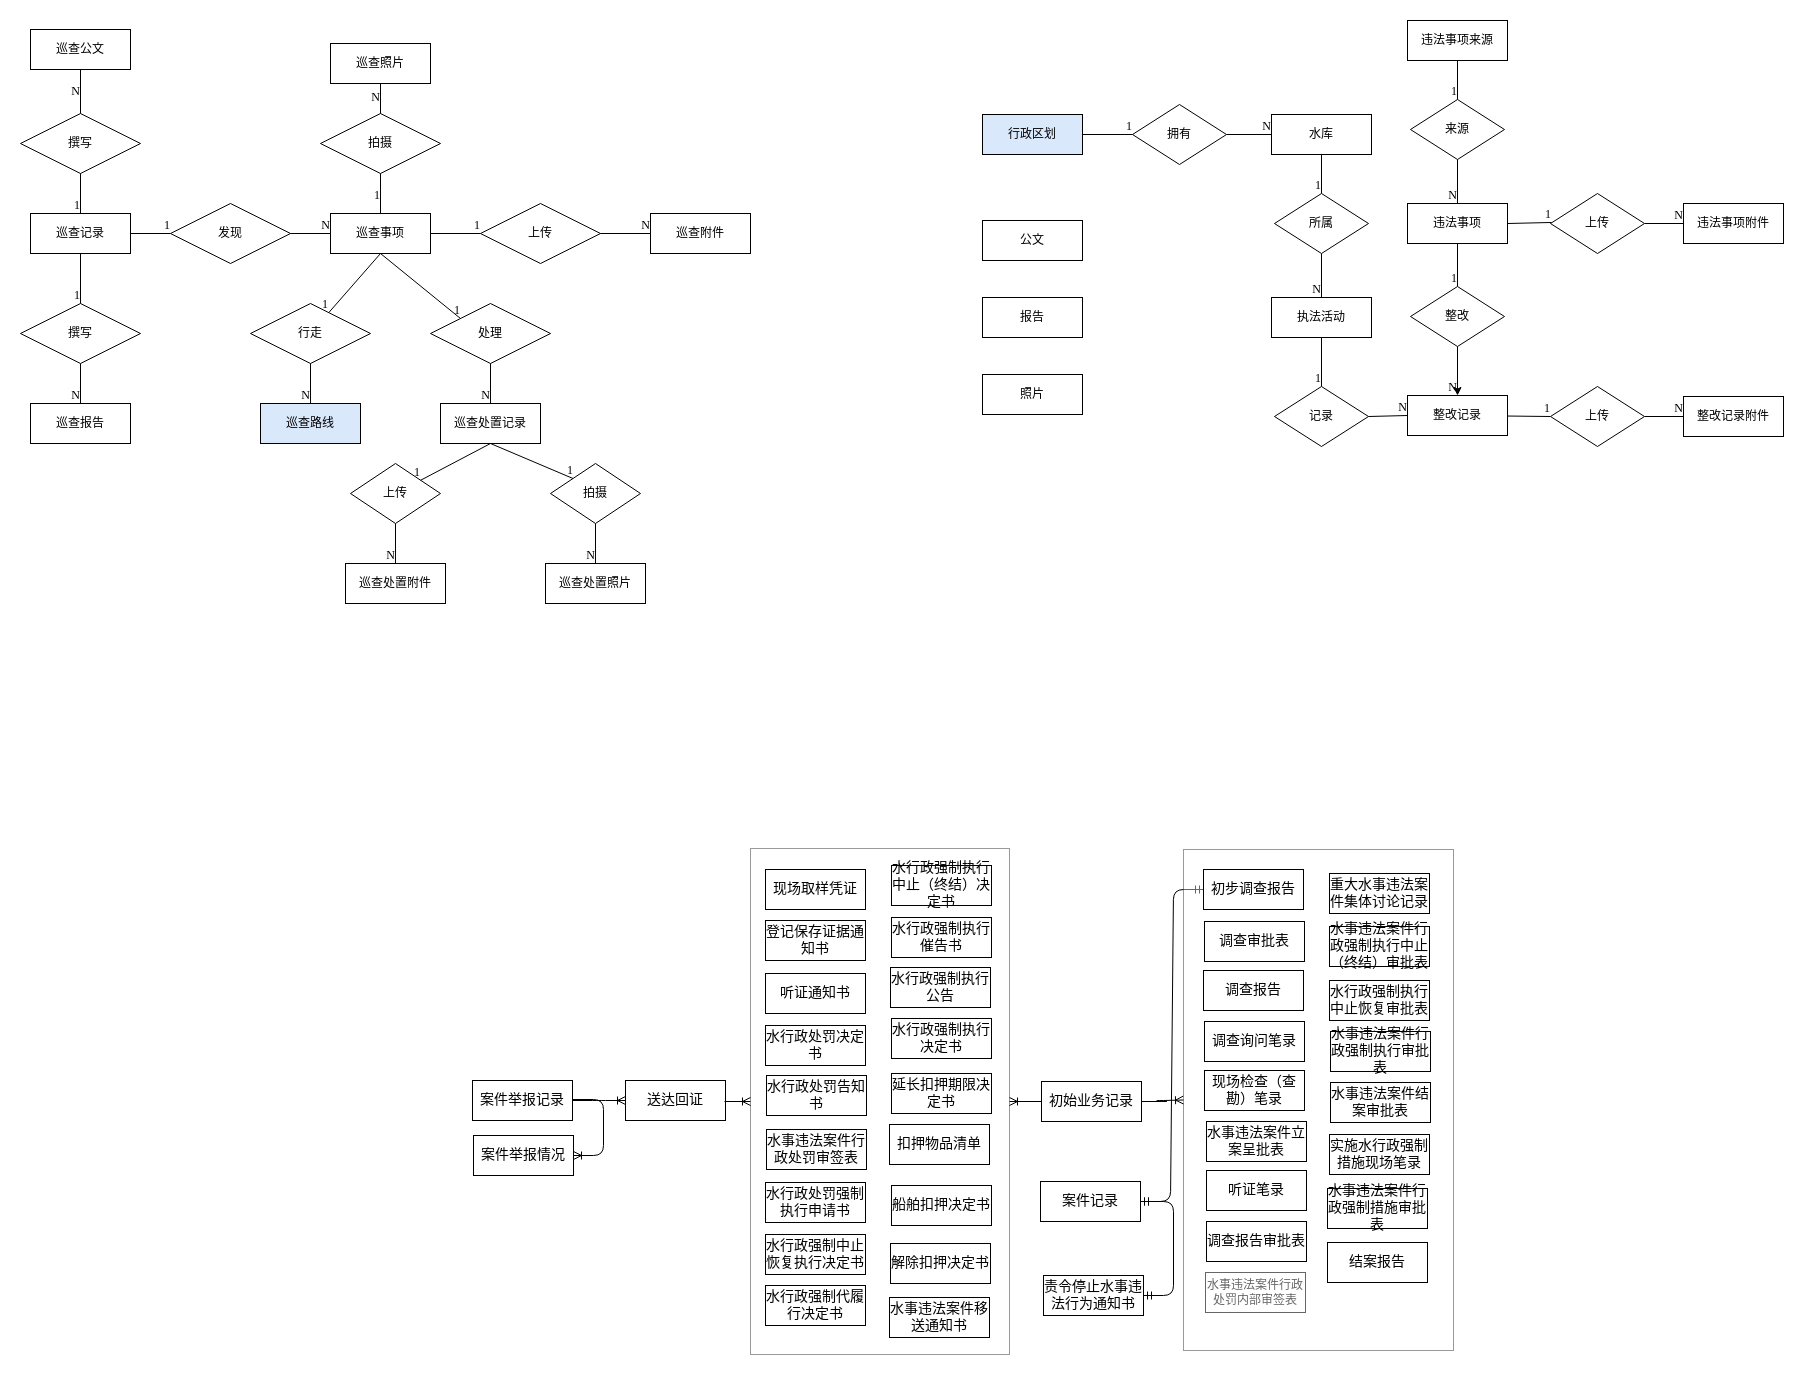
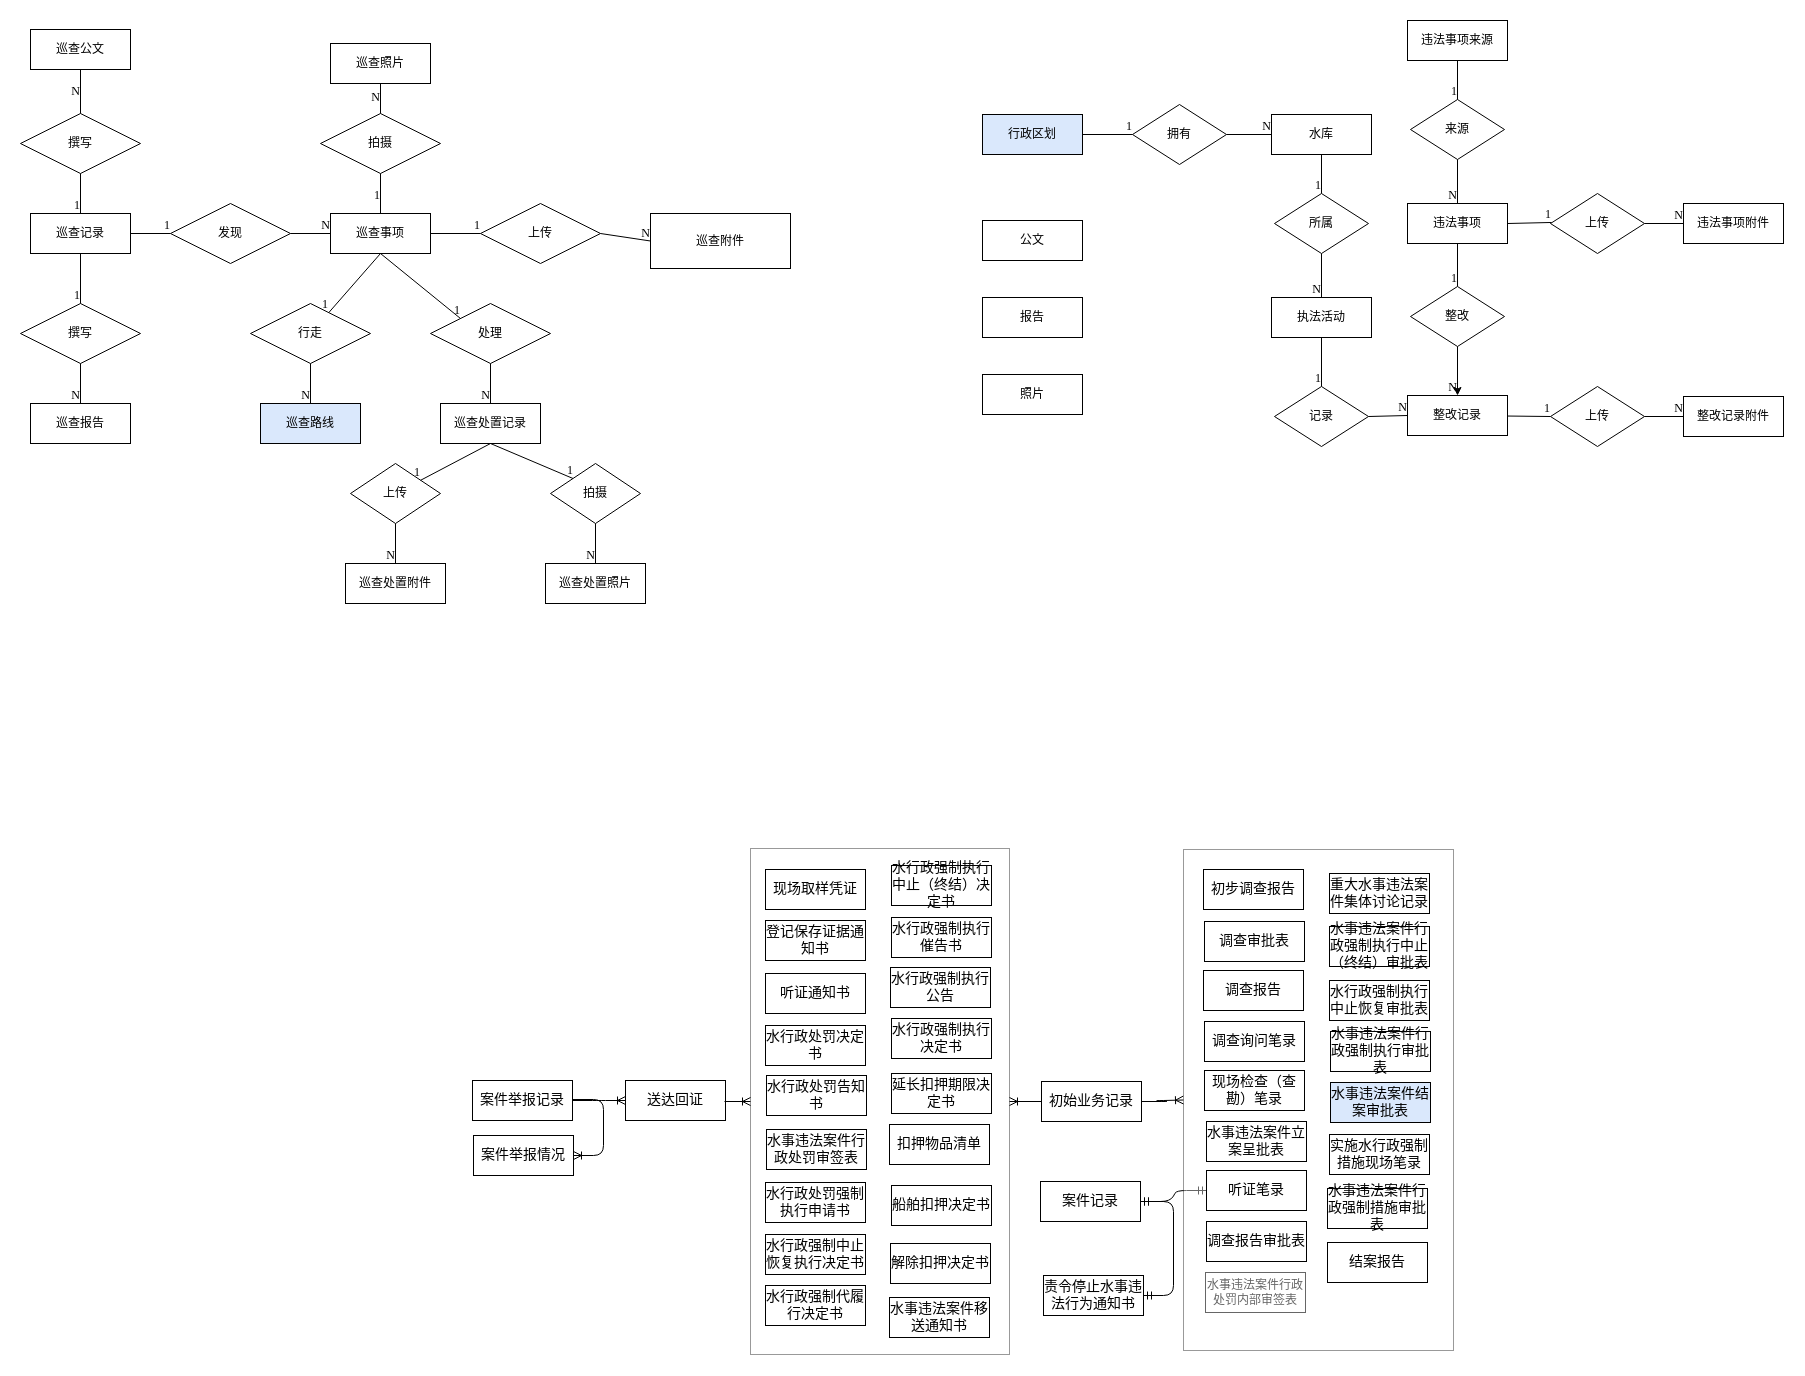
node "巡查附件": size 100x40 -> 140x55
edge "初步调查报告" -- "案件记录": now "听证笔录" -- "案件记录"
node "水事违法案件结案审批表": fillcolor #ffffff -> #dae8fc
